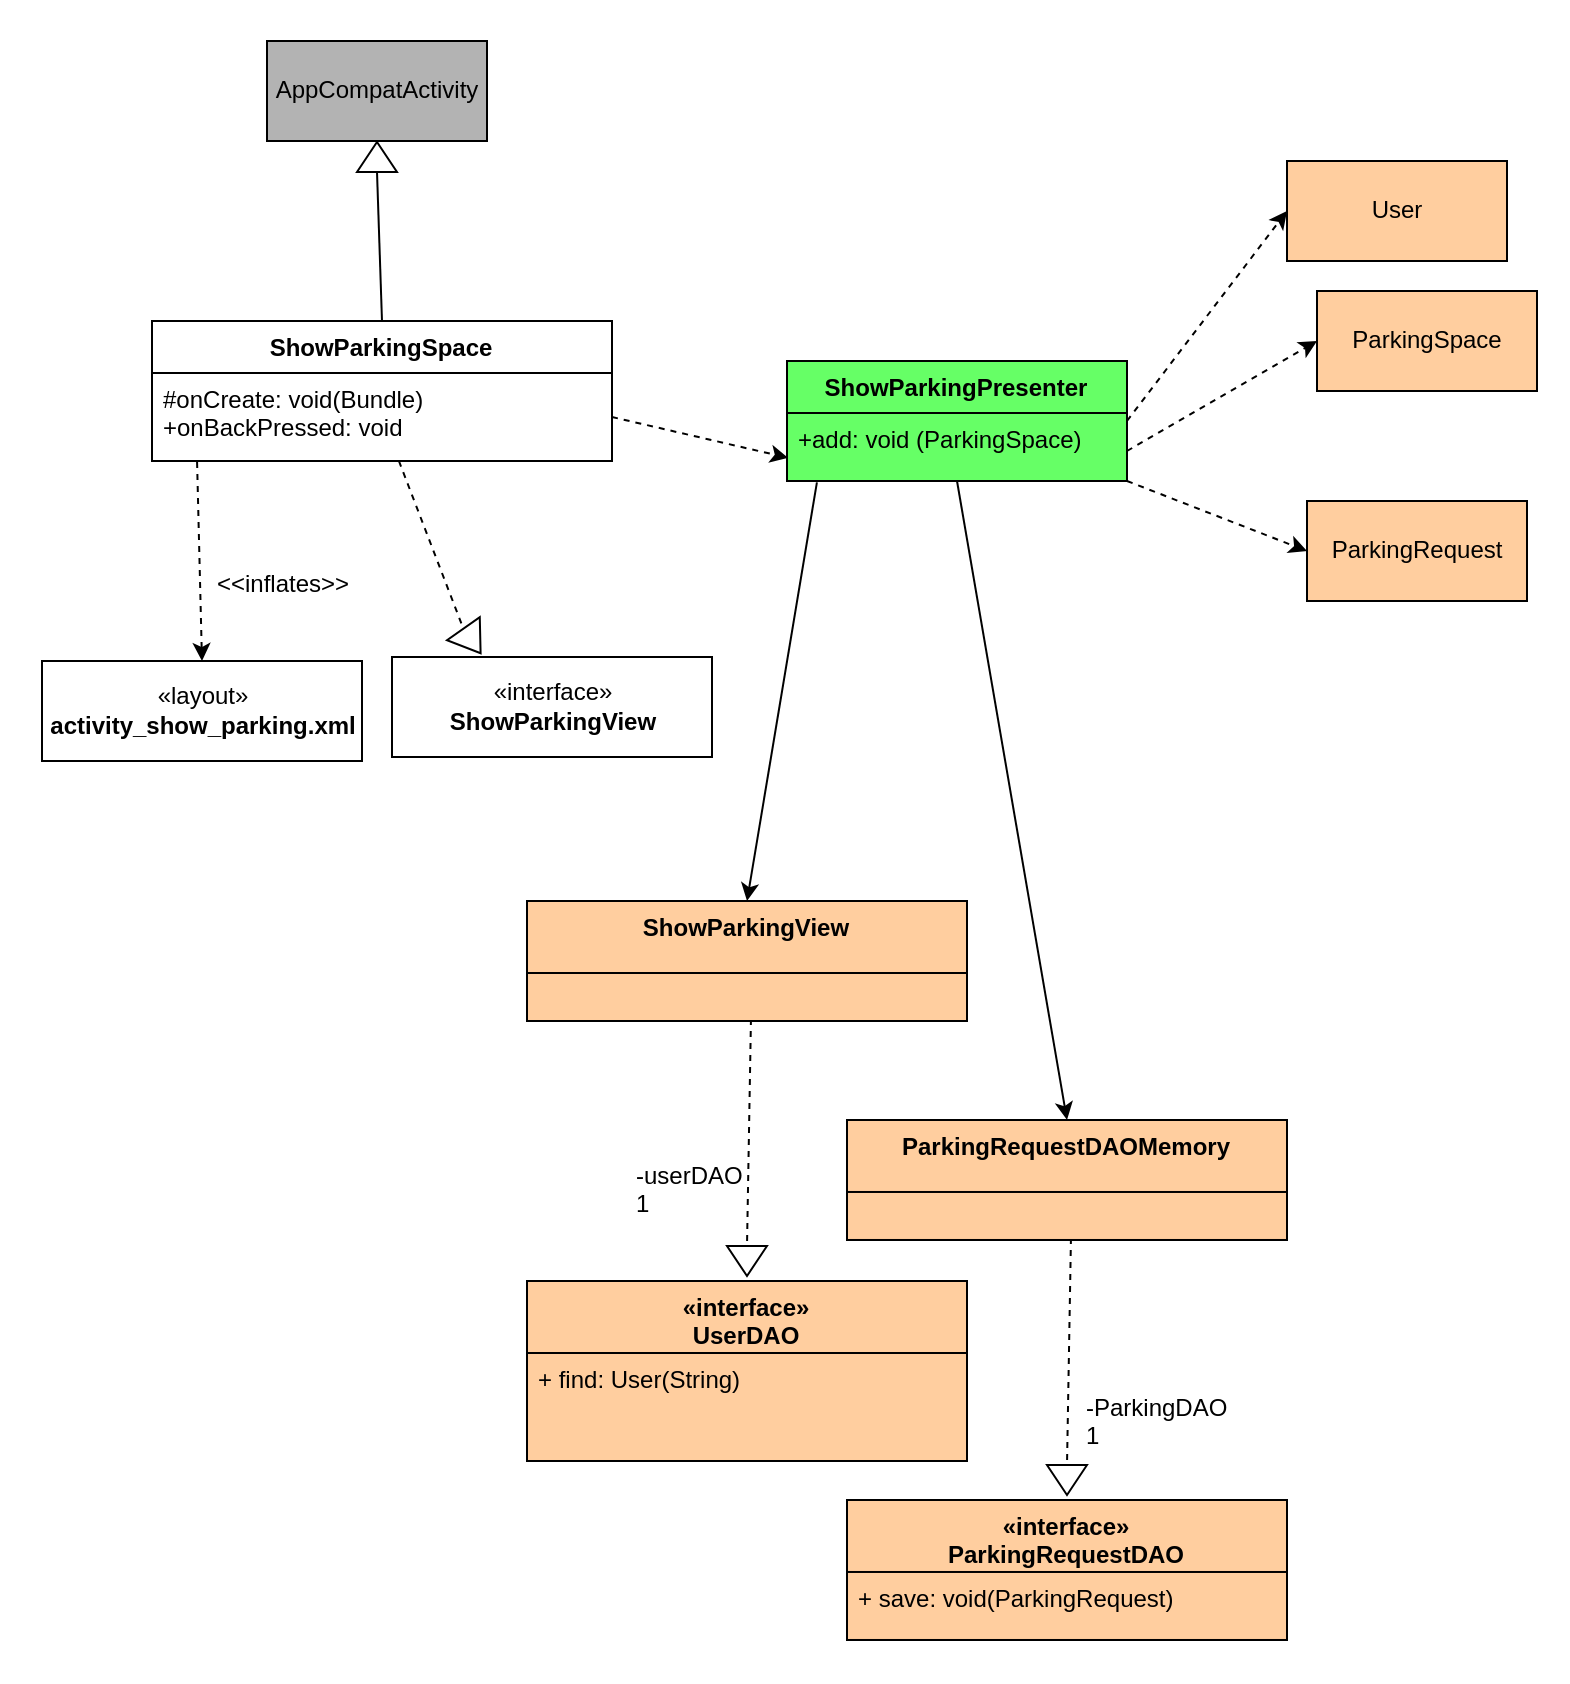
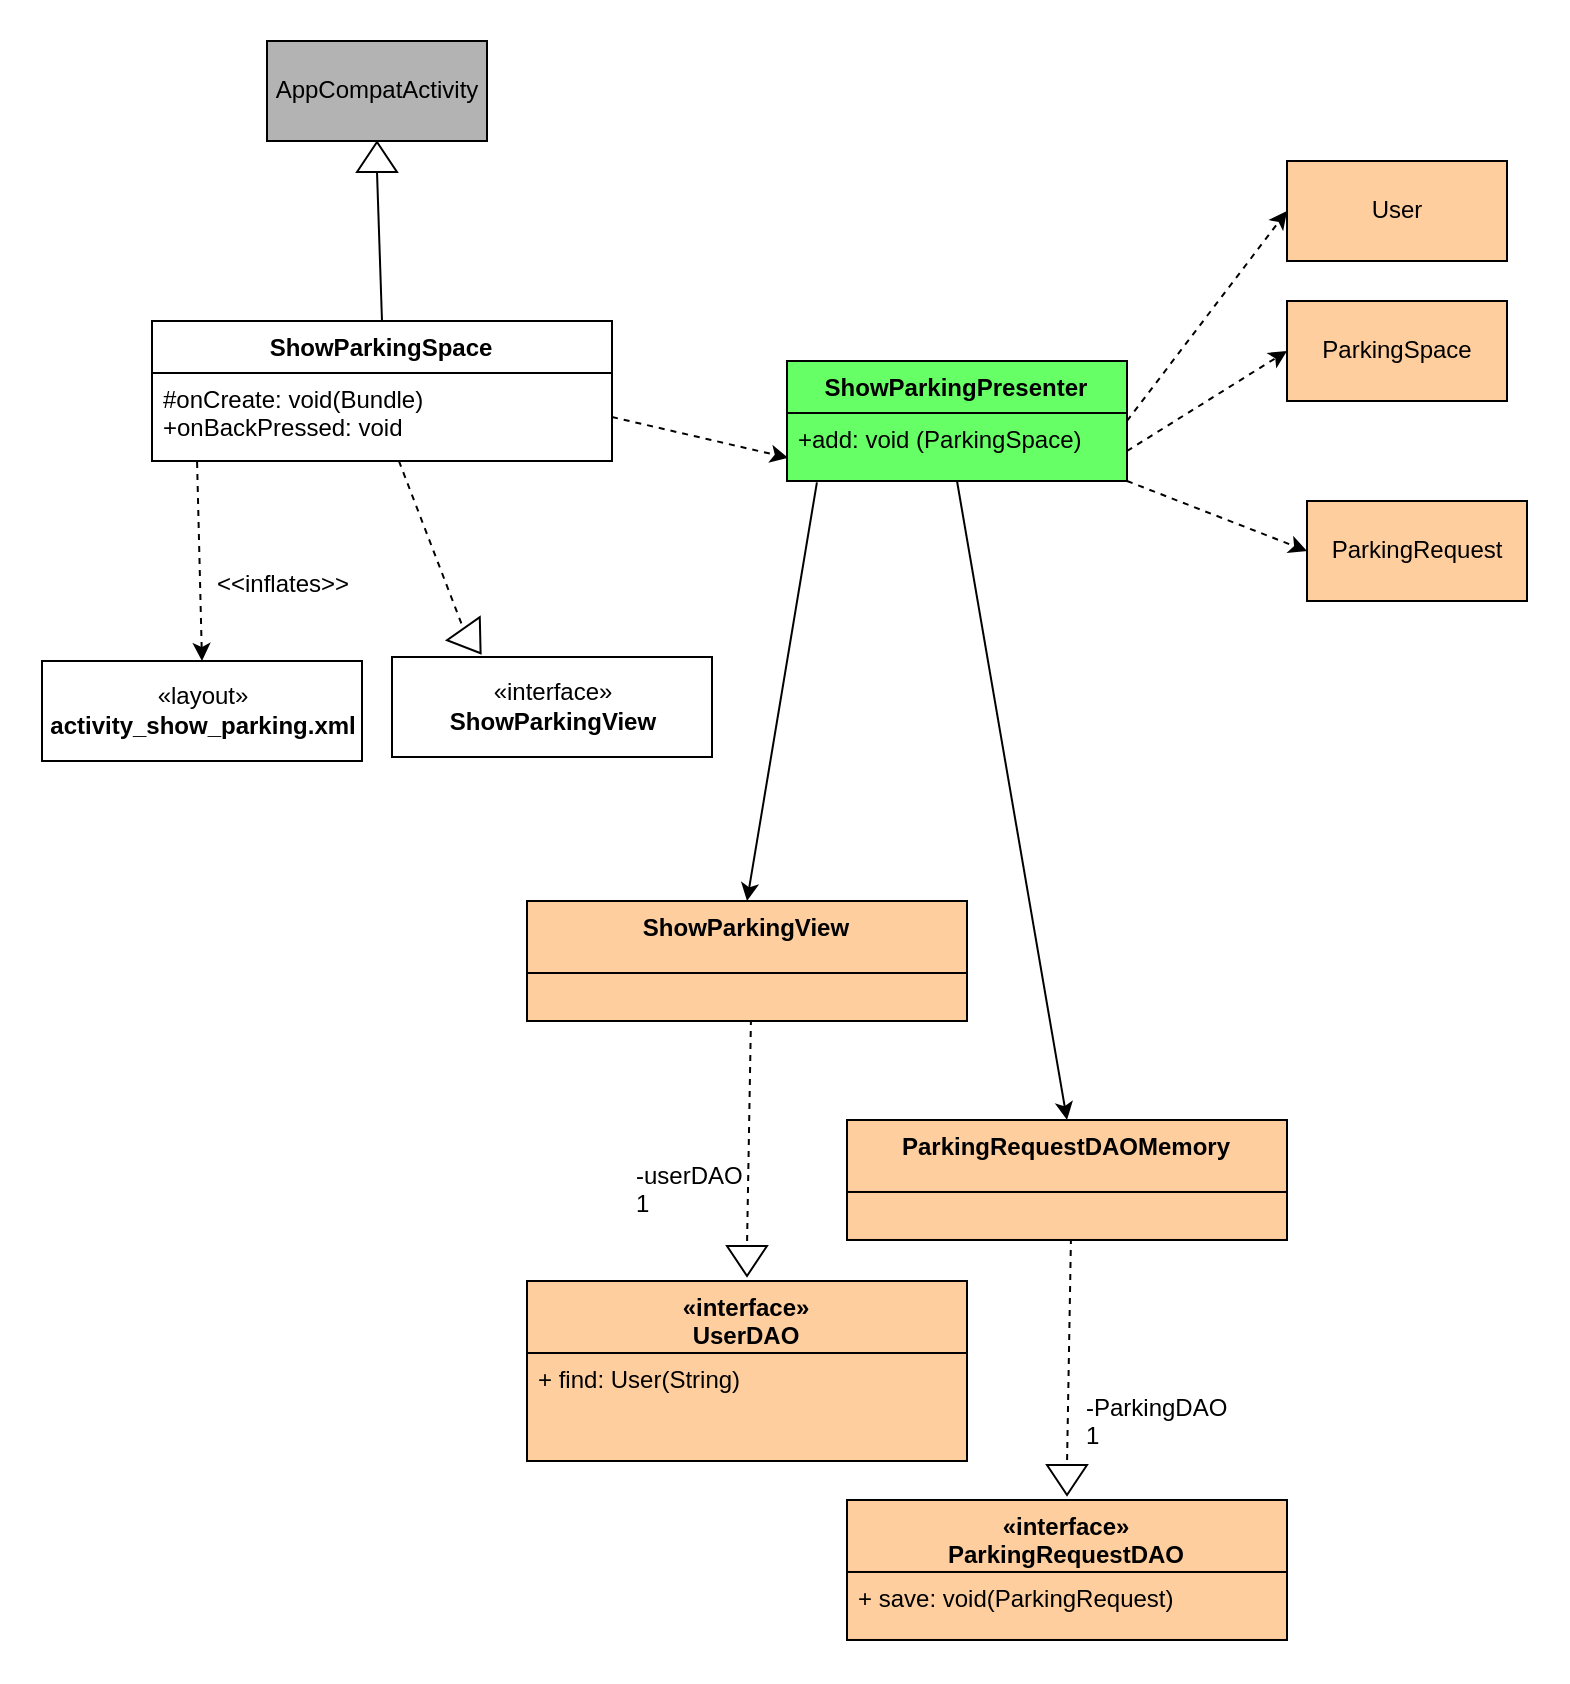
node "ParkingSpace": moved (1427, 341) -> (1397, 351)
